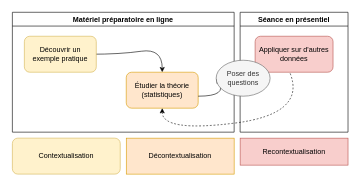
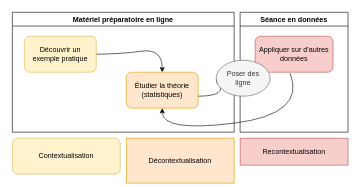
node "Séance en présentiel": label "Séance en présentiel" -> "Séance en données"
node "Poser des questions": label "Poser des questions" -> "Poser des ligne"
edge "Appliquer sur d'autres données" -> "Étudier la théorie (statistiques)": style dashed -> solid
node "Décontextualisation": size 108x36 -> 108x45
